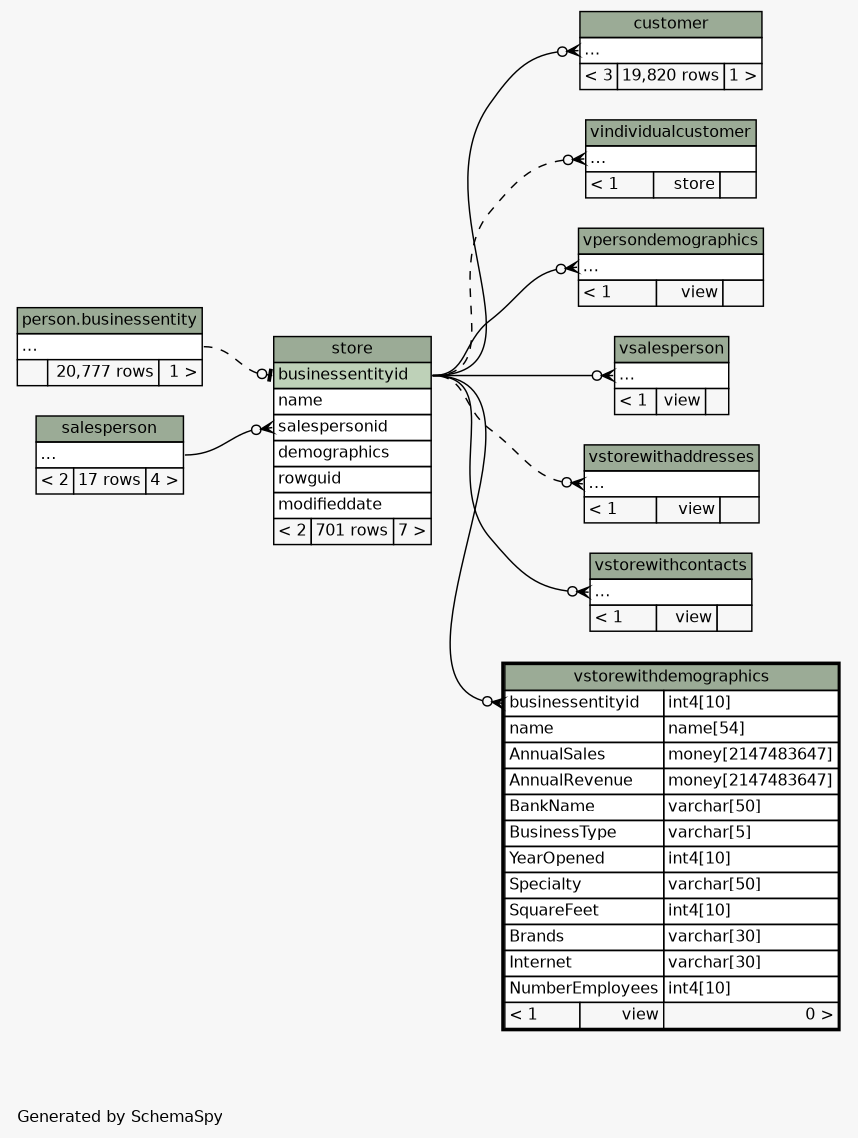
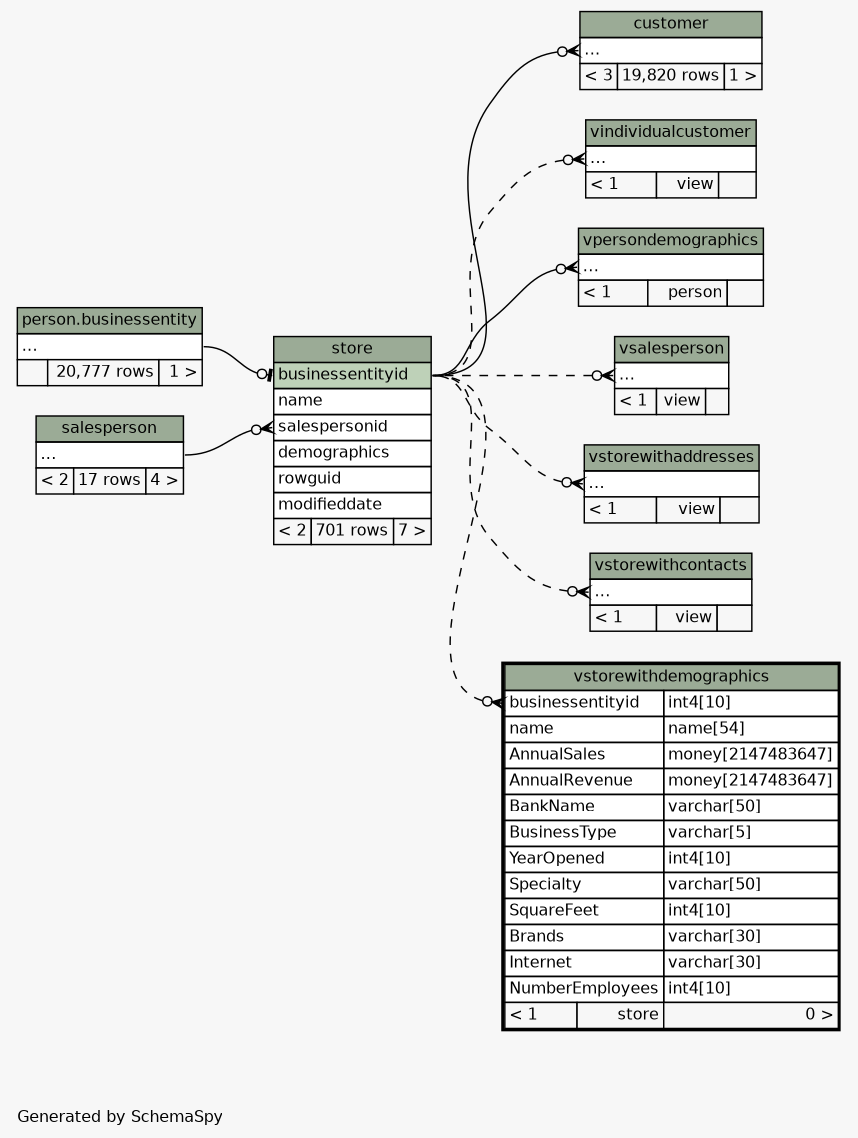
node "vindividualcustomer": text "store" -> "view"
node "vpersondemographics": text "view" -> "person"
edge "person.businessentity" -> "store": style dashed -> solid
edge "store" -> "vsalesperson": style solid -> dashed
edge "store" -> "vstorewithcontacts": style solid -> dashed
edge "store" -> "vstorewithdemographics": style solid -> dashed
node "vstorewithdemographics": text "view" -> "store"
